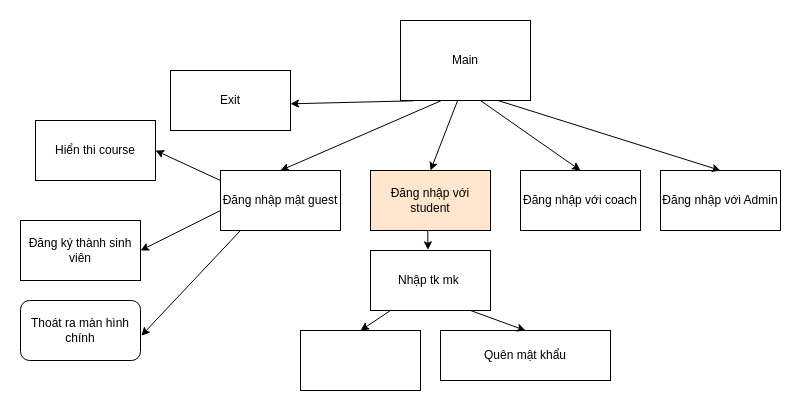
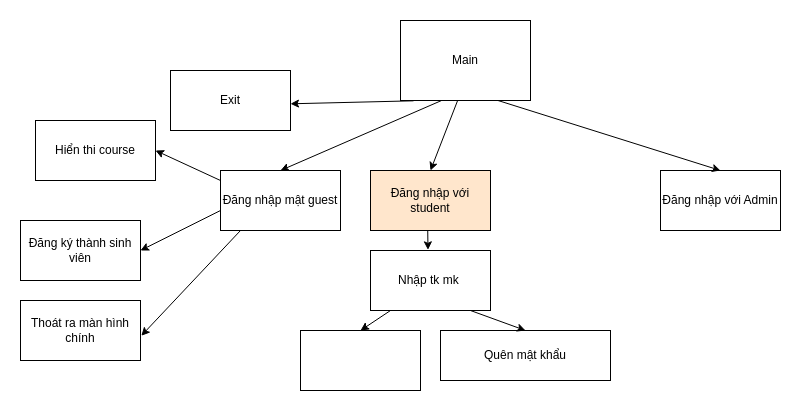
edge "Main" -> "Đăng nhập với coach": removed
node "Đăng nhập với coach": removed
node "Thoát ra màn hình chính": shape rounded rectangle -> rectangle
